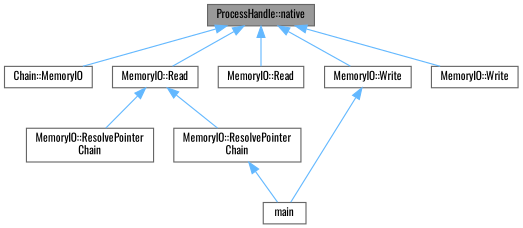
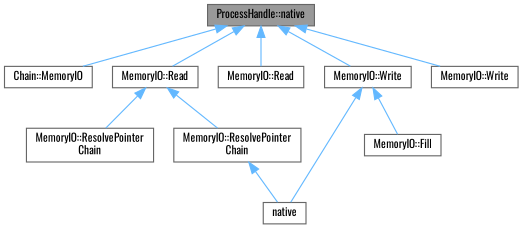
node "MemoryIO::Fill": added
node "main": label "main" -> "native"
